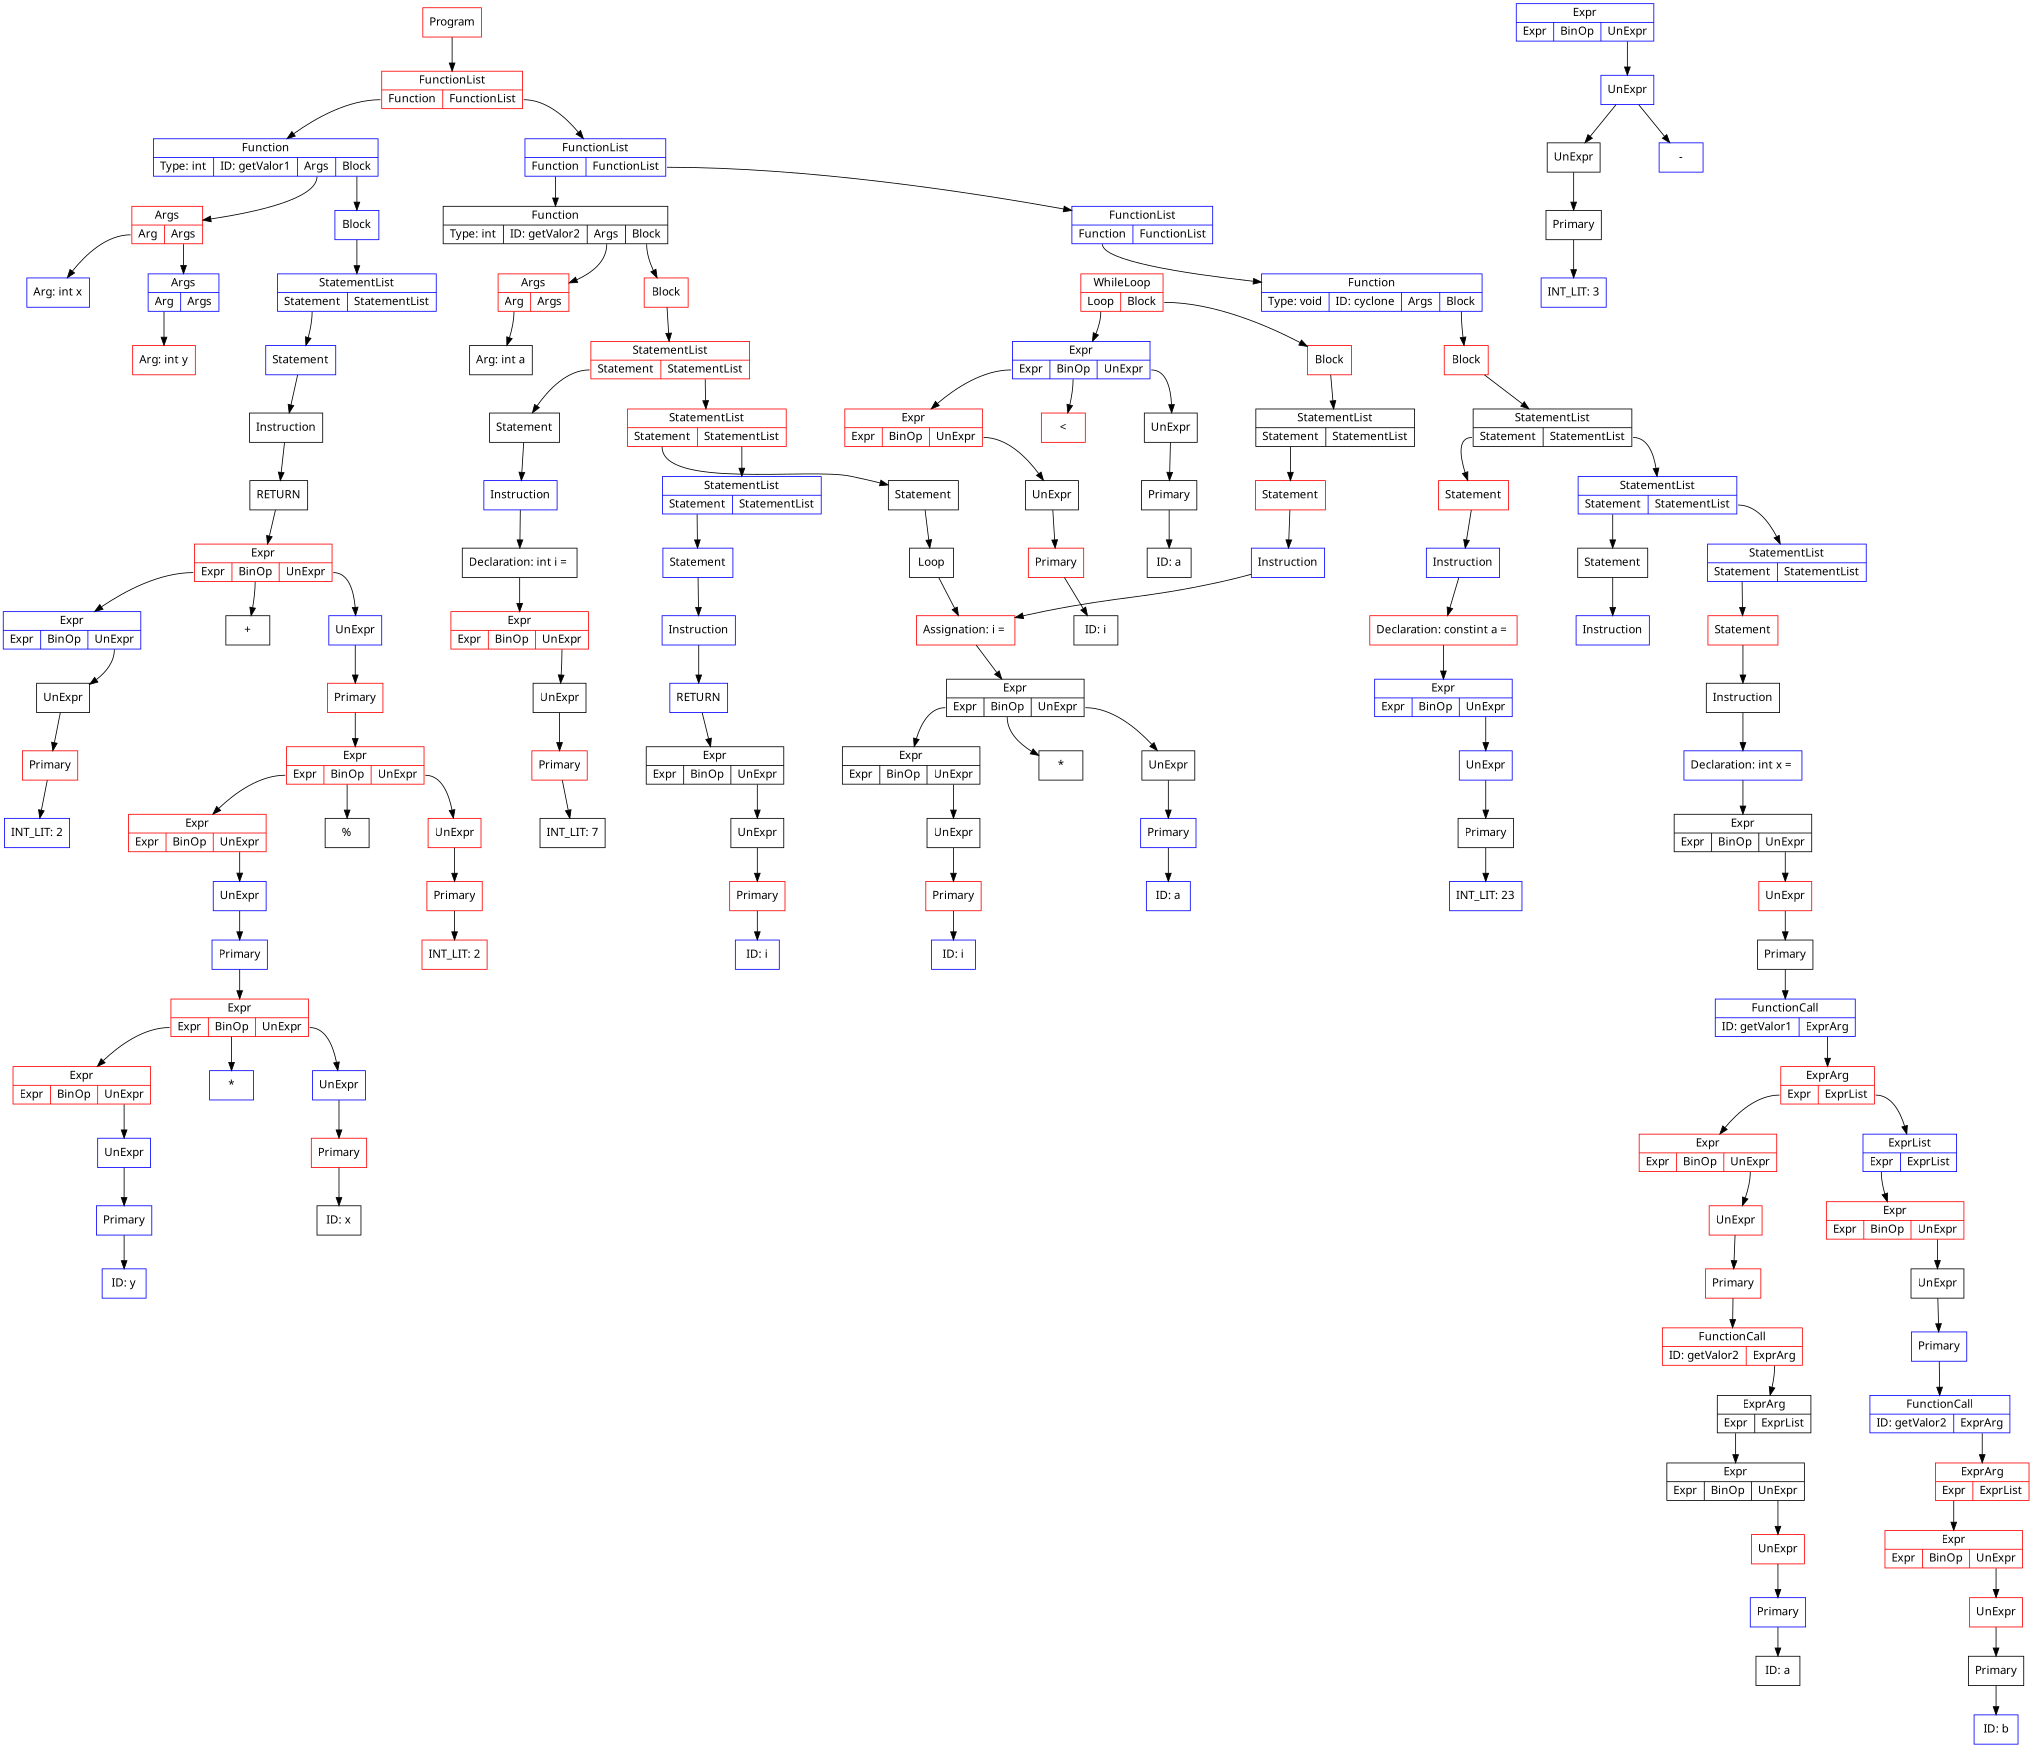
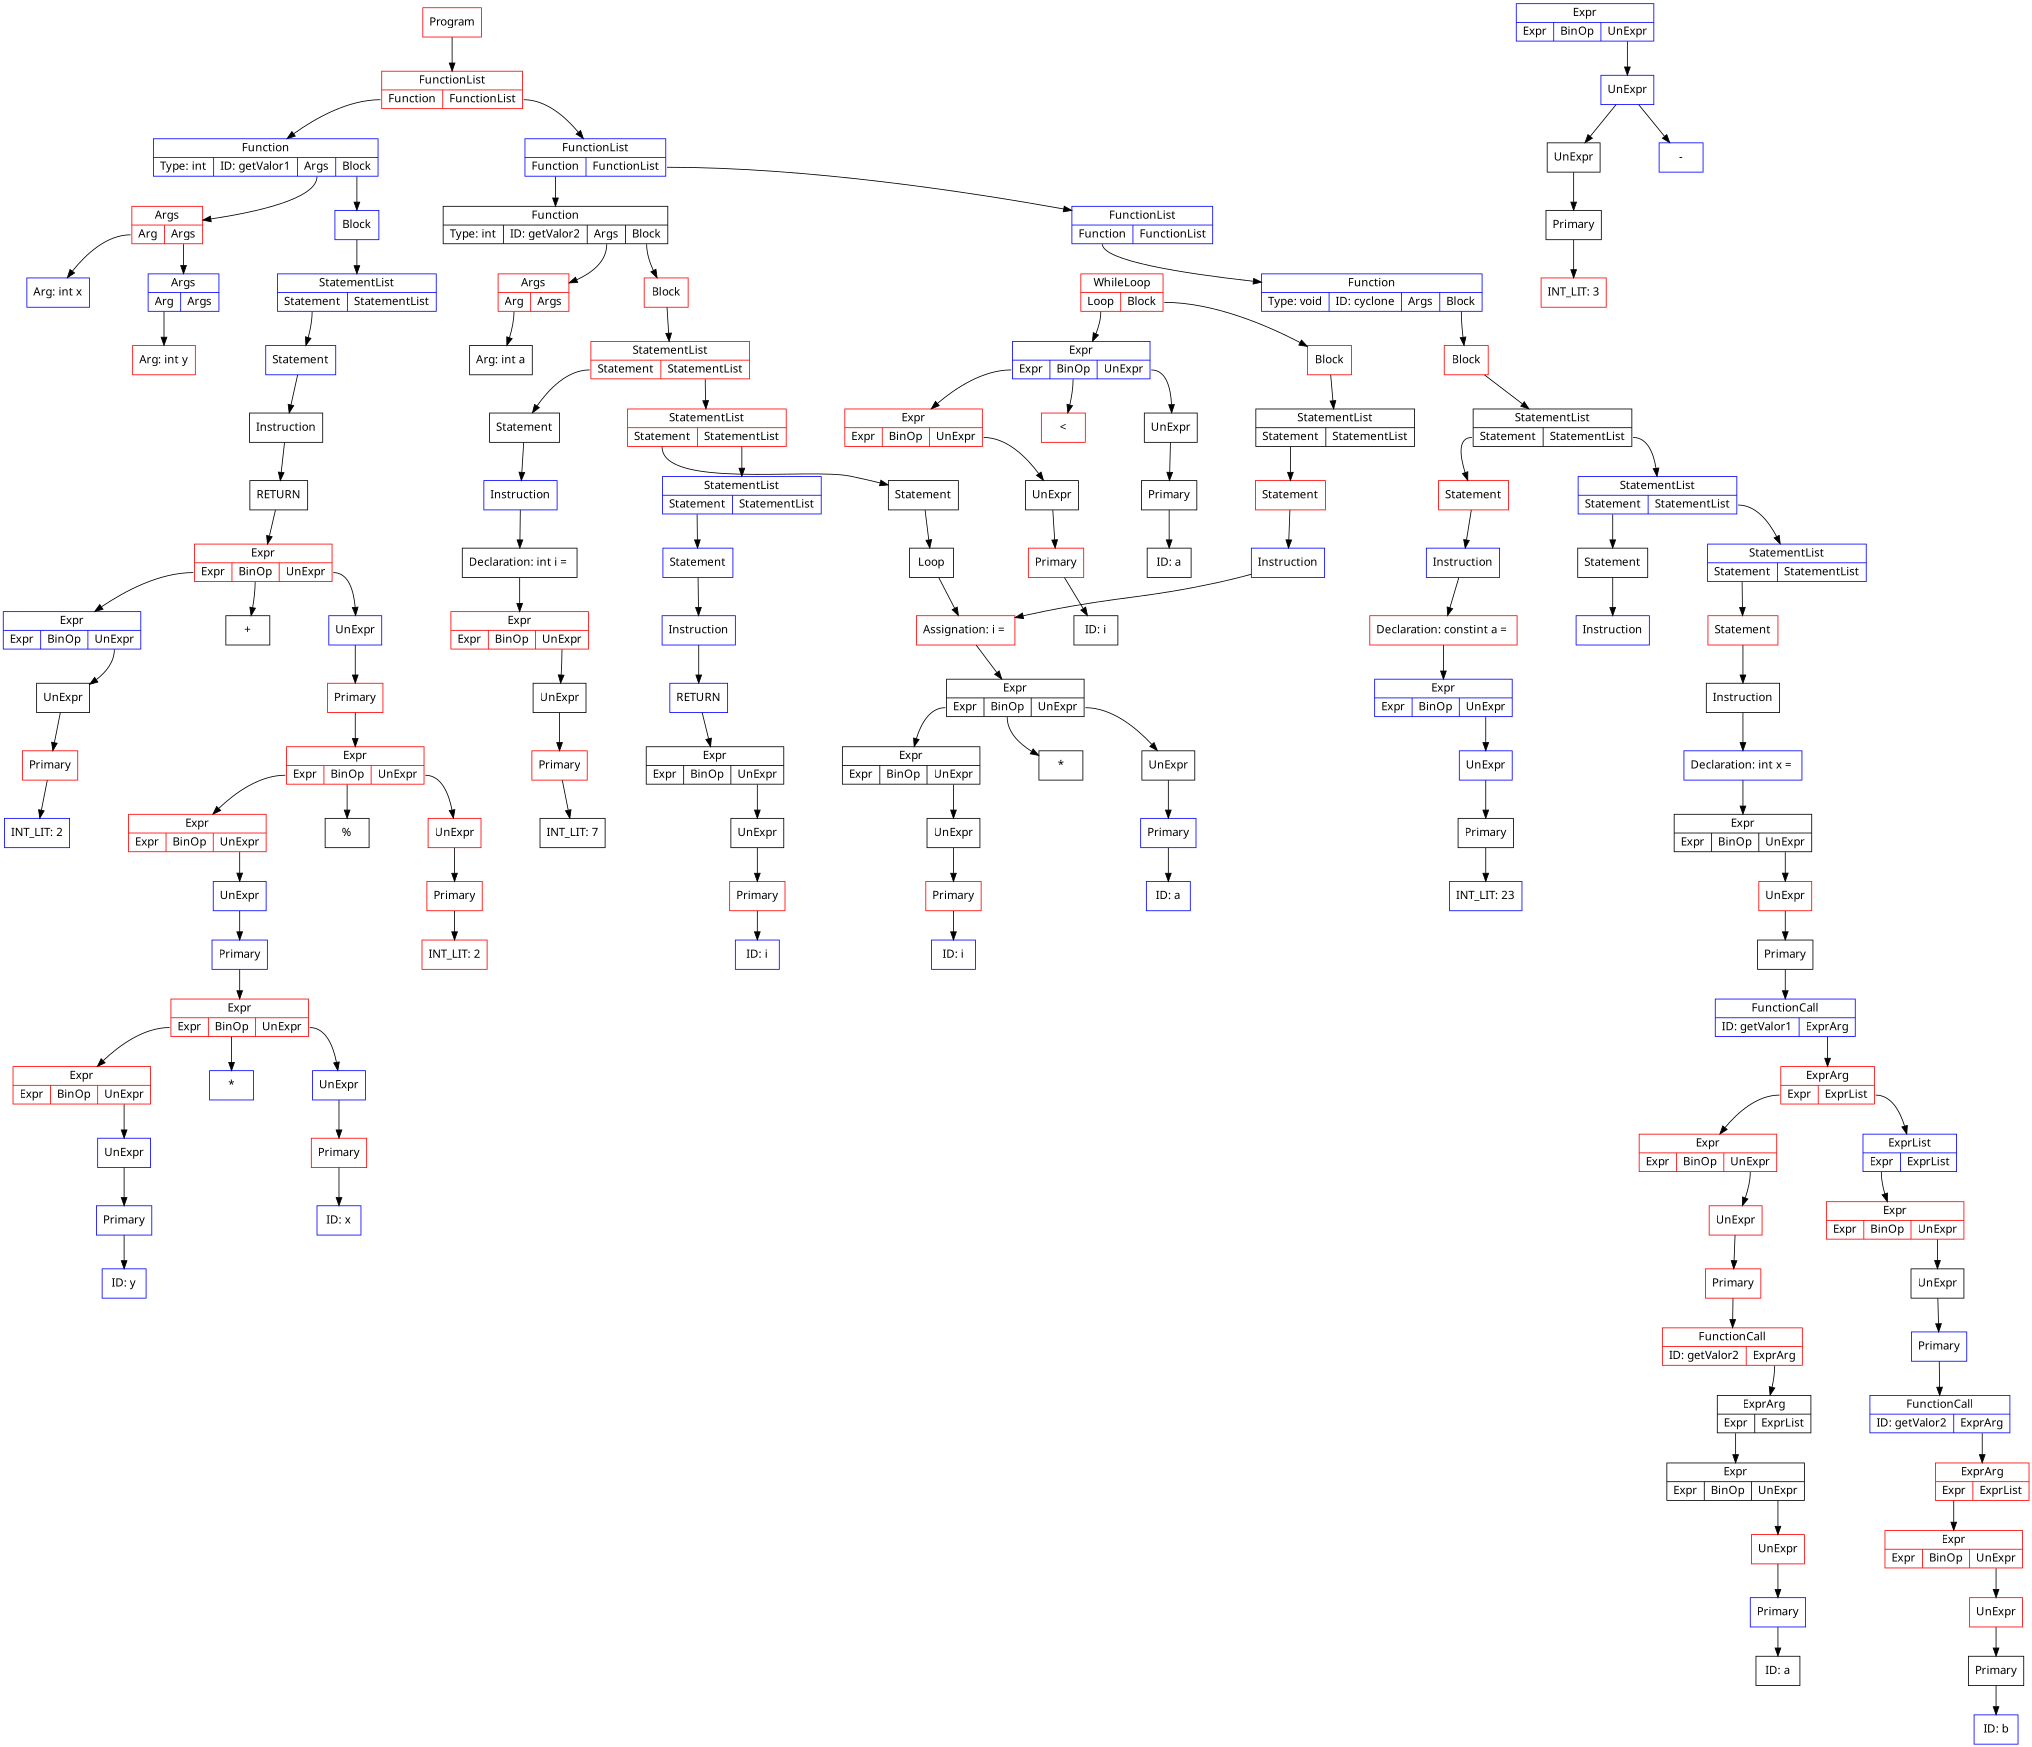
node "INT_LIT: 3": color blue -> red
node "ID: x": color black -> blue
